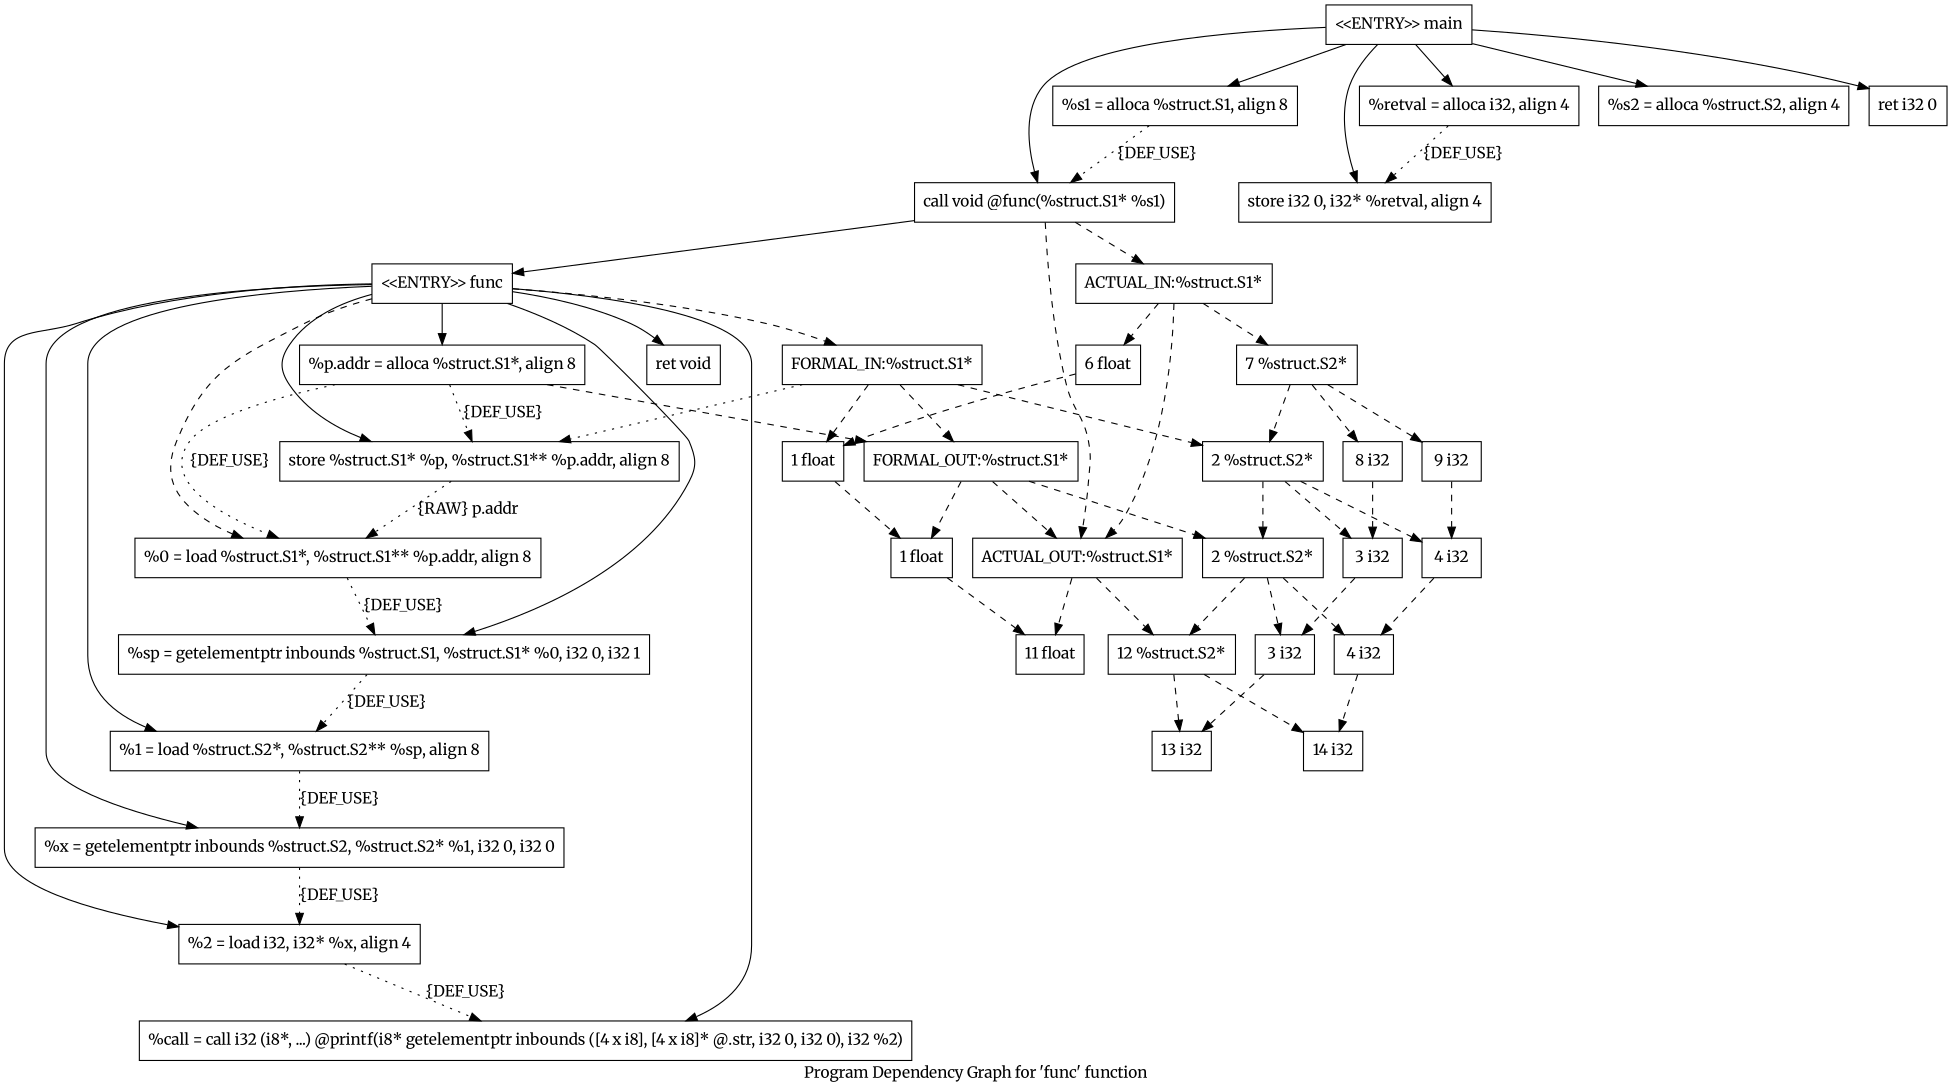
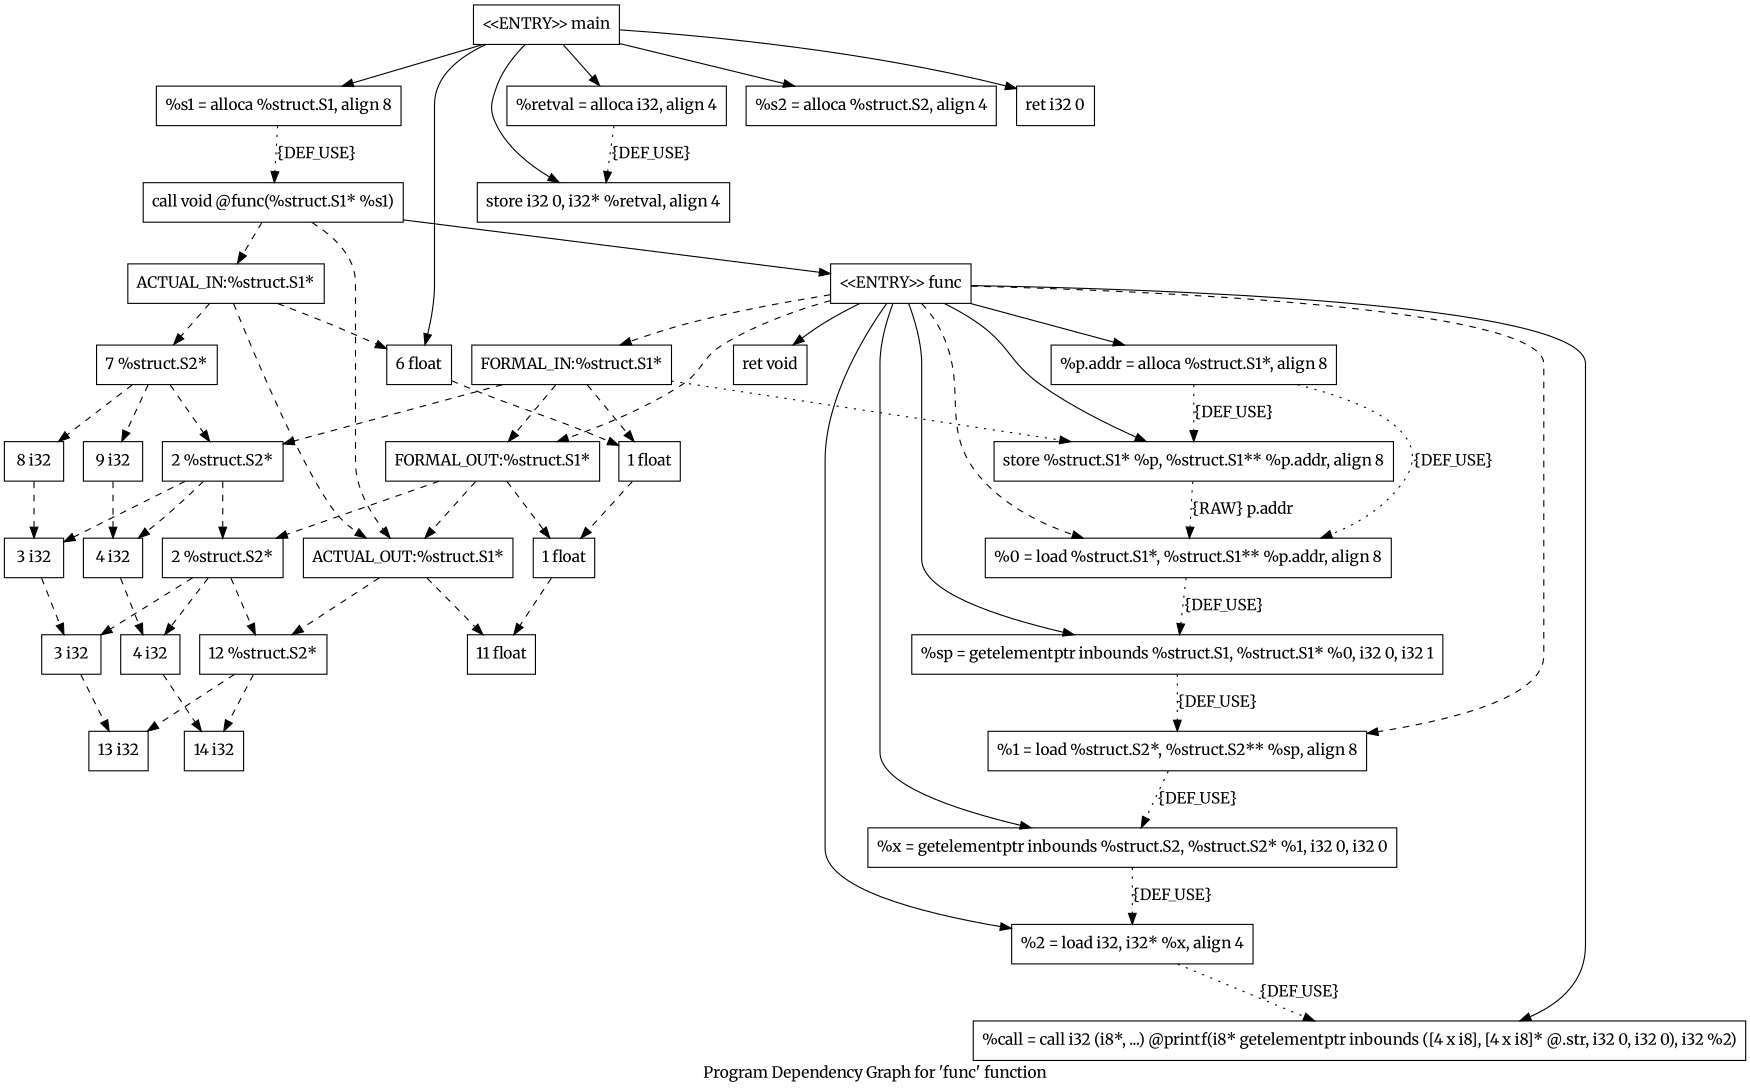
edge "<<ENTRY>> main" -> "call void @func(%struct.S1* %s1)": now "<<ENTRY>> main" -> "6 float"
edge "<<ENTRY>> func" -> "%1 = load %struct.S2*, %struct.S2** %sp, align 8": style solid -> dashed
edge "%p.addr = alloca %struct.S1*, align 8" -> "FORMAL_OUT:%struct.S1*": now "<<ENTRY>> func" -> "FORMAL_OUT:%struct.S1*"
